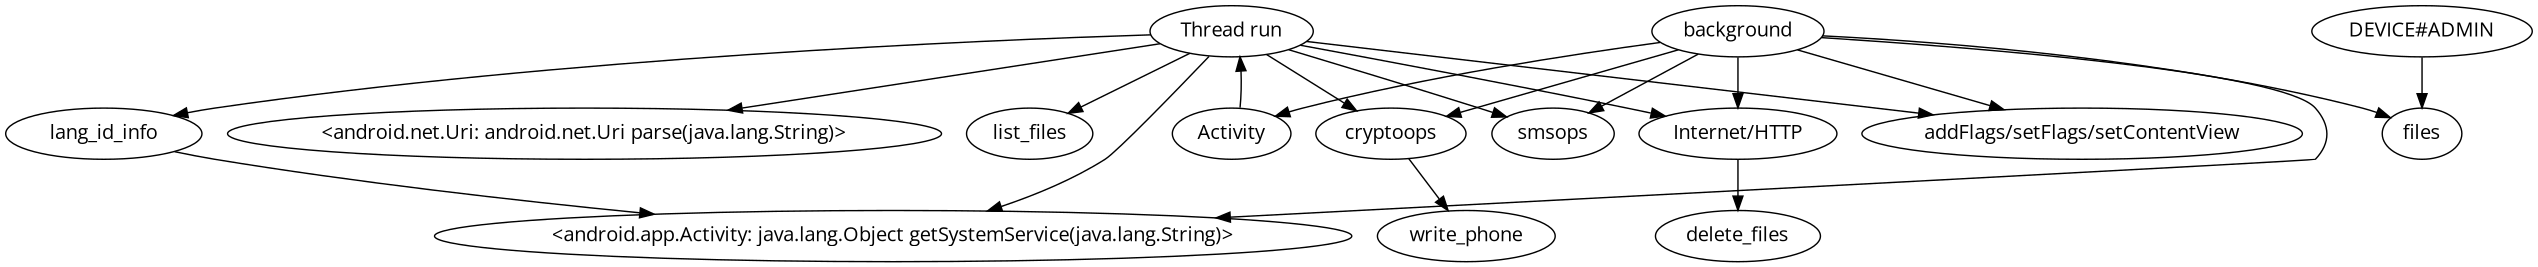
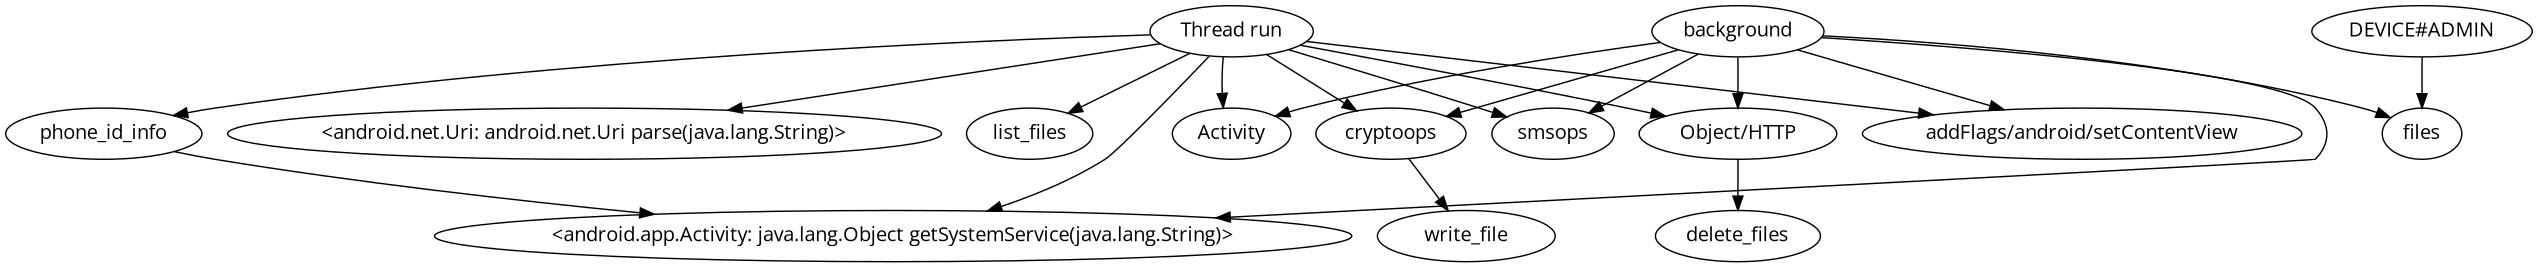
edge "Activity" -> "Thread run": reversed
node "lang_id_info": label "lang_id_info" -> "phone_id_info"
node "Internet/HTTP": label "Internet/HTTP" -> "Object/HTTP"
node "addFlags/setFlags/setContentView": label "addFlags/setFlags/setContentView" -> "addFlags/android/setContentView"
node "write_phone": label "write_phone" -> "write_file"
